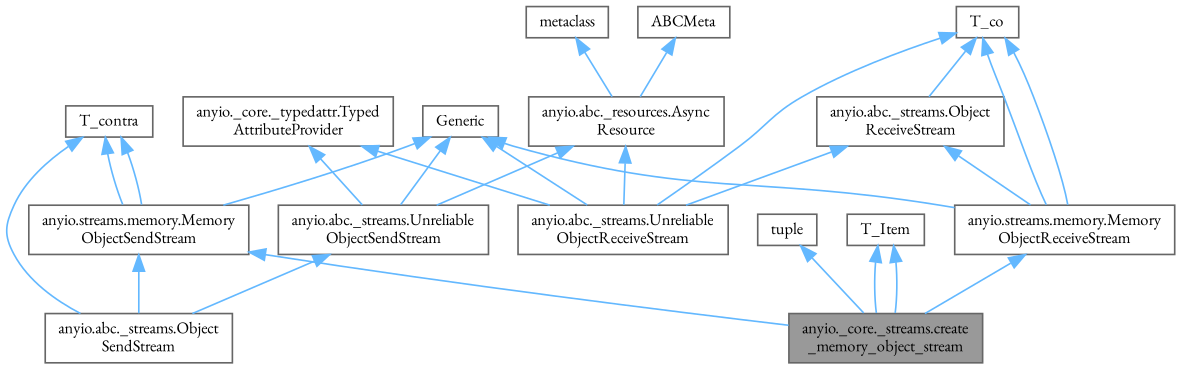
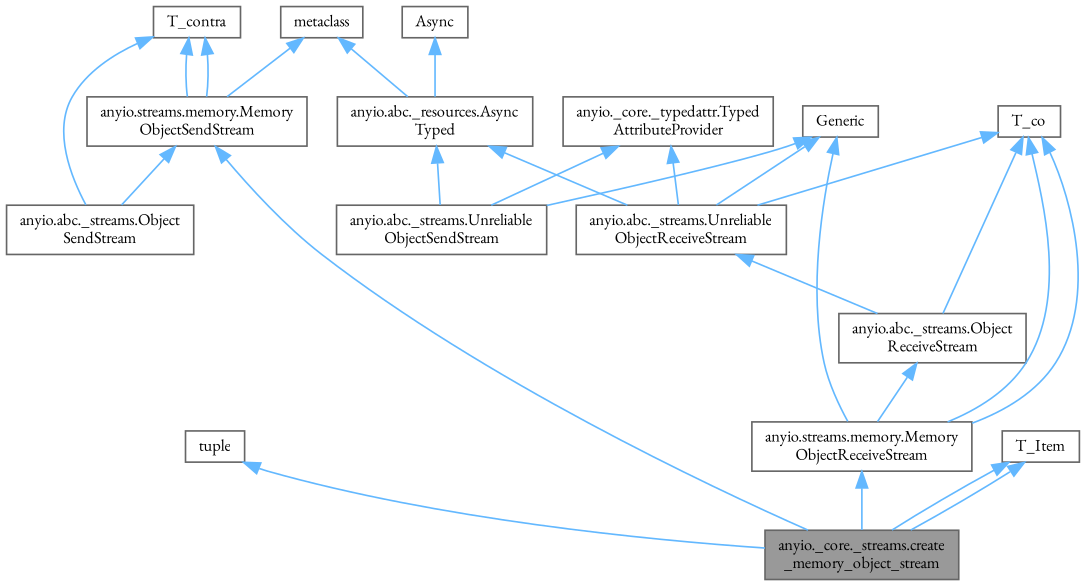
node "ABCMeta": label "ABCMeta" -> "Async"
node "anyio.abc._resources.Async Resource": label "anyio.abc._resources.Async Resource" -> "anyio.abc._resources.Async Typed"
edge "anyio.streams.memory.Memory ObjectSendStream" -> "Generic": now "anyio.streams.memory.Memory ObjectSendStream" -> "metaclass"
edge "anyio.abc._streams.Unreliable ObjectReceiveStream" -> "anyio.abc._streams.Object ReceiveStream": reversed
edge "anyio.abc._streams.Object SendStream" -> "anyio.abc._streams.Unreliable ObjectSendStream": removed
